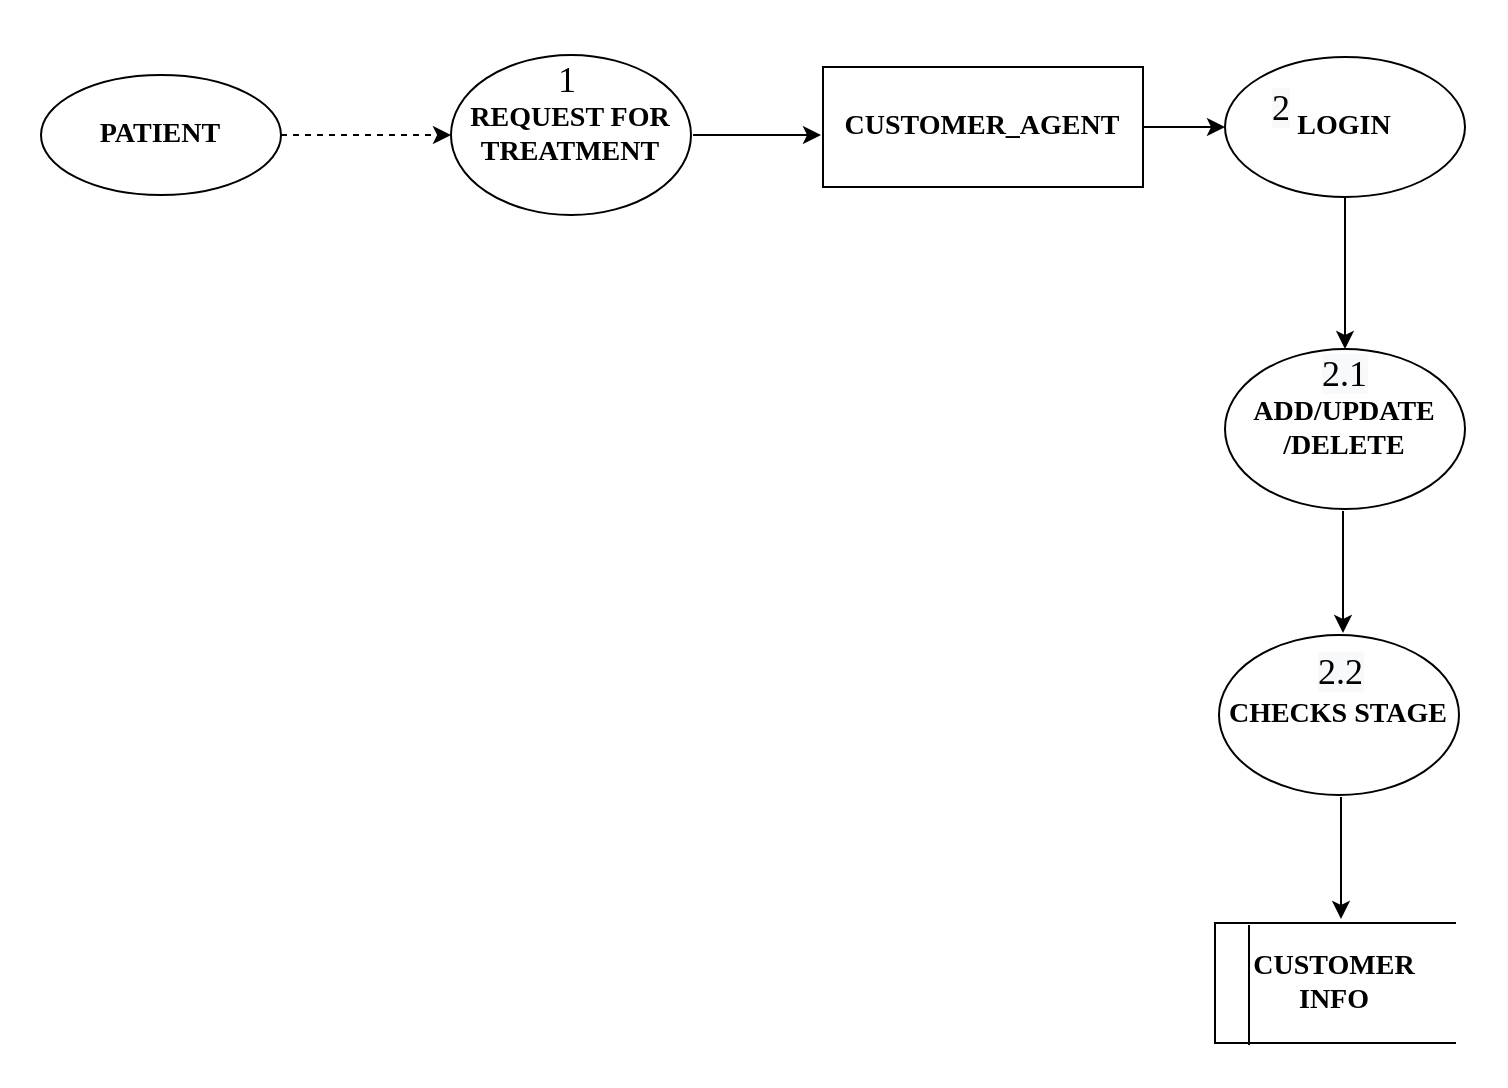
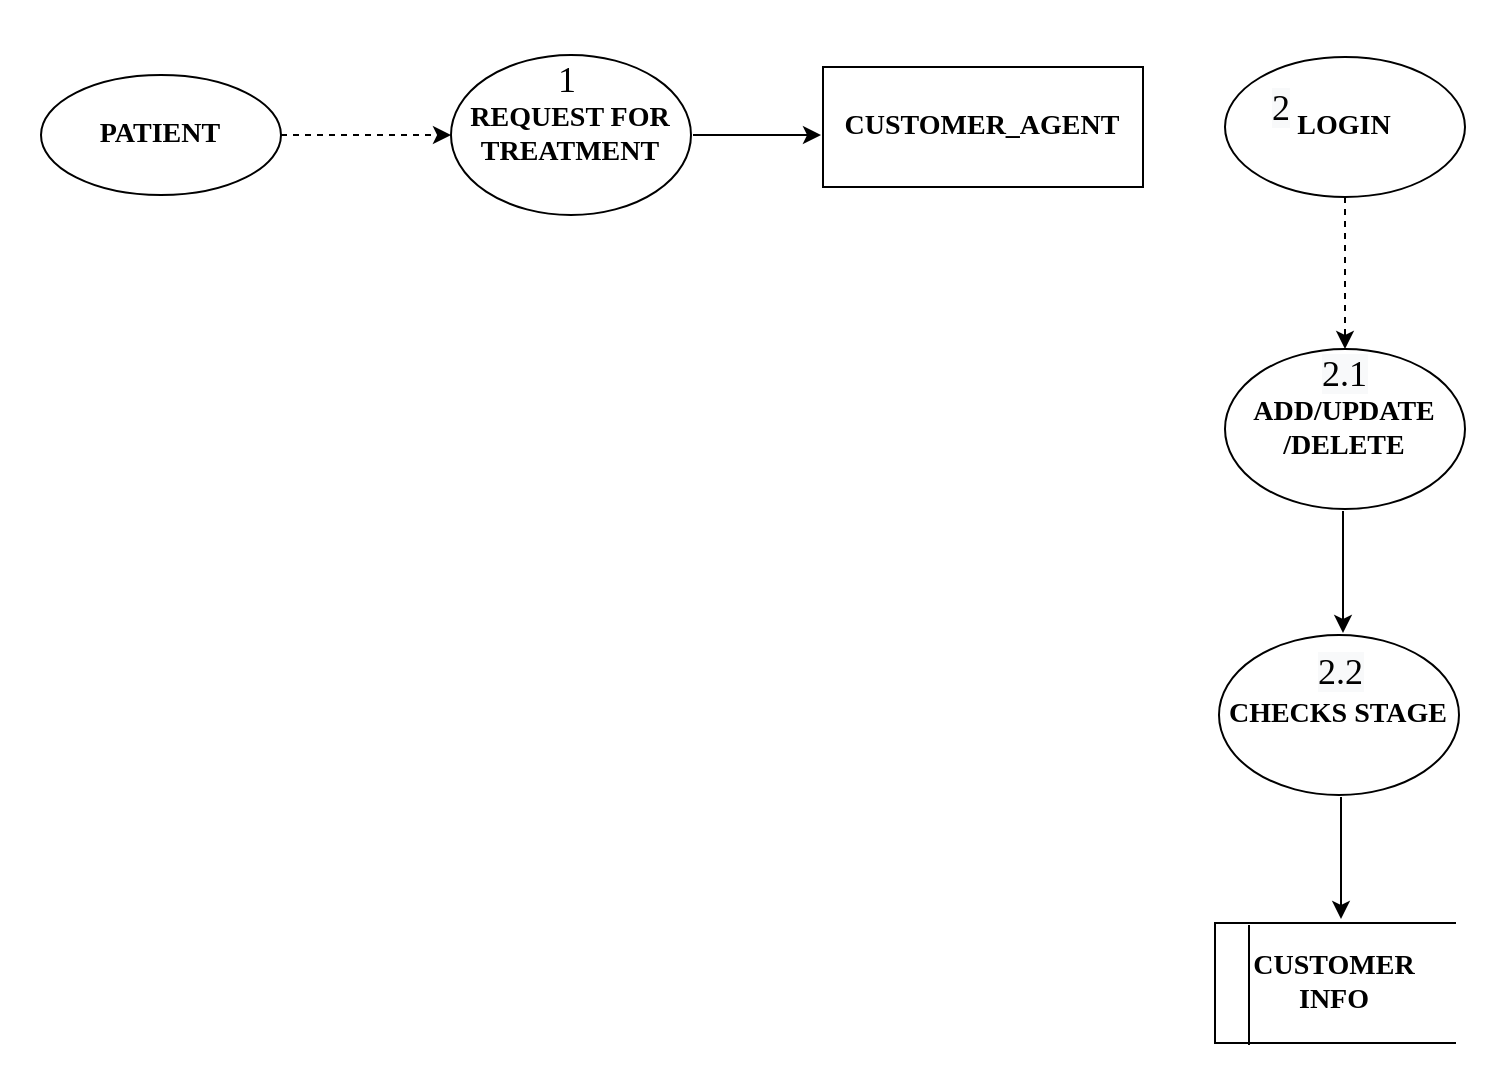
edge "CUSTOMER_AGENT" -> "LOGIN": removed
edge "LOGIN" -> "ADD/UPDATE /DELETE": style solid -> dashed
